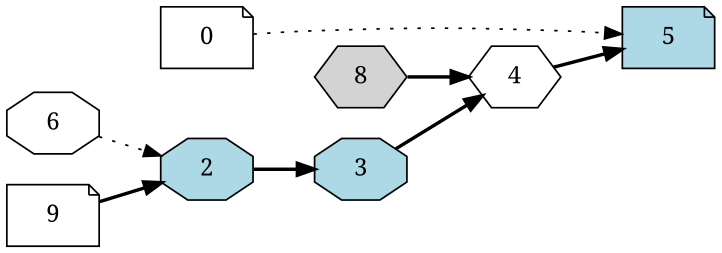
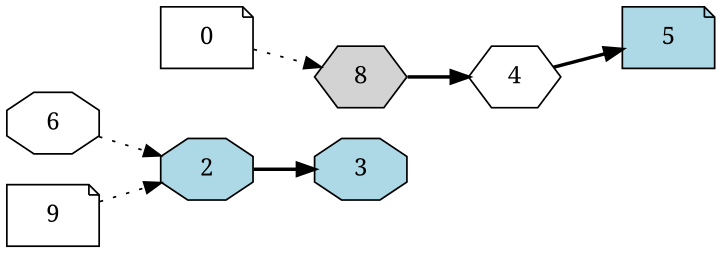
edge "0" -> "5": now "0" -> "8"
edge "3" -> "4": removed
edge "9" -> "2": style bold -> dotted
